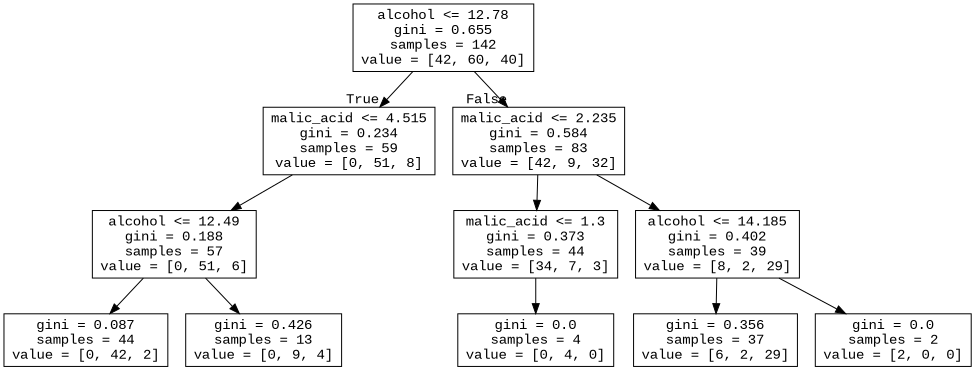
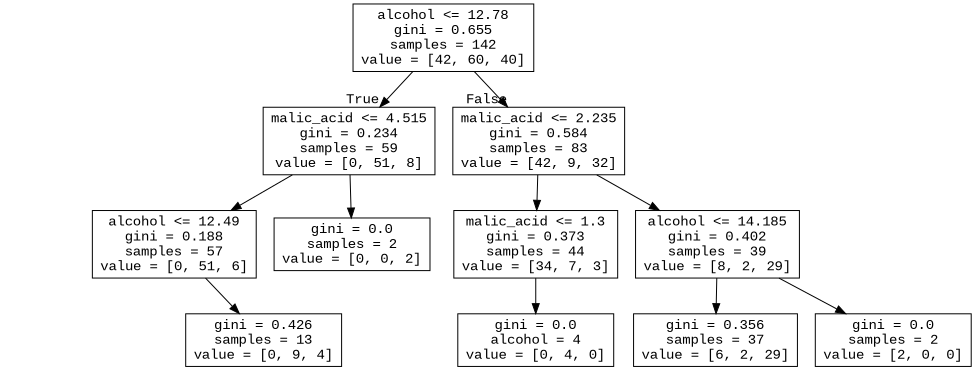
node "gini = 0.0 samples = 2 value = [0, 0, 2]": added
node "gini = 0.087 samples = 44 value = [0, 42, 2]": removed
node "gini = 0.0 samples = 4 value = [0, 4, 0]": label "gini = 0.0 samples = 4 value = [0, 4, 0]" -> "gini = 0.0 alcohol = 4 value = [0, 4, 0]"
